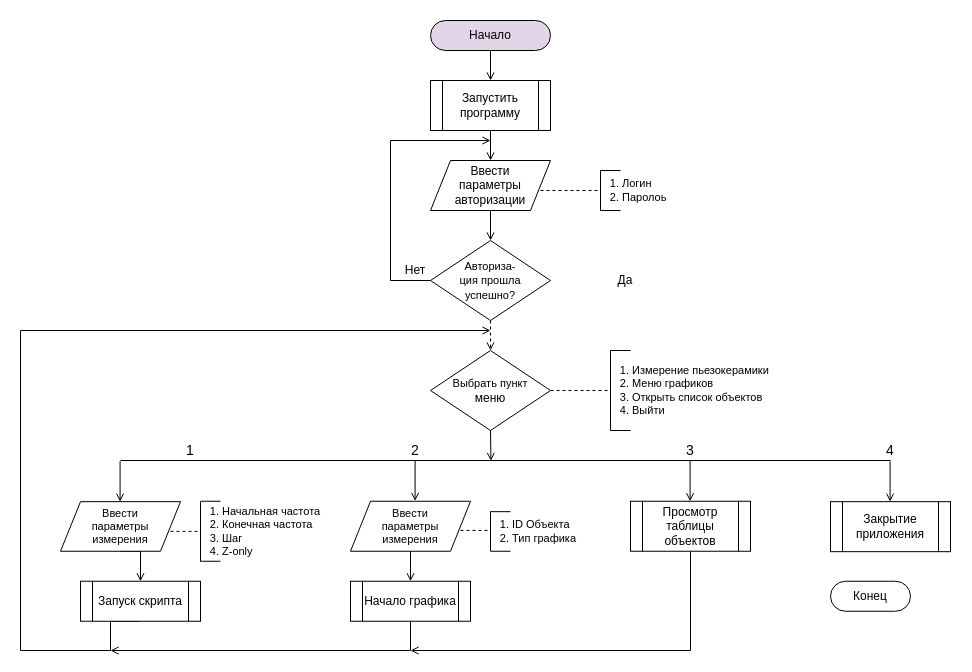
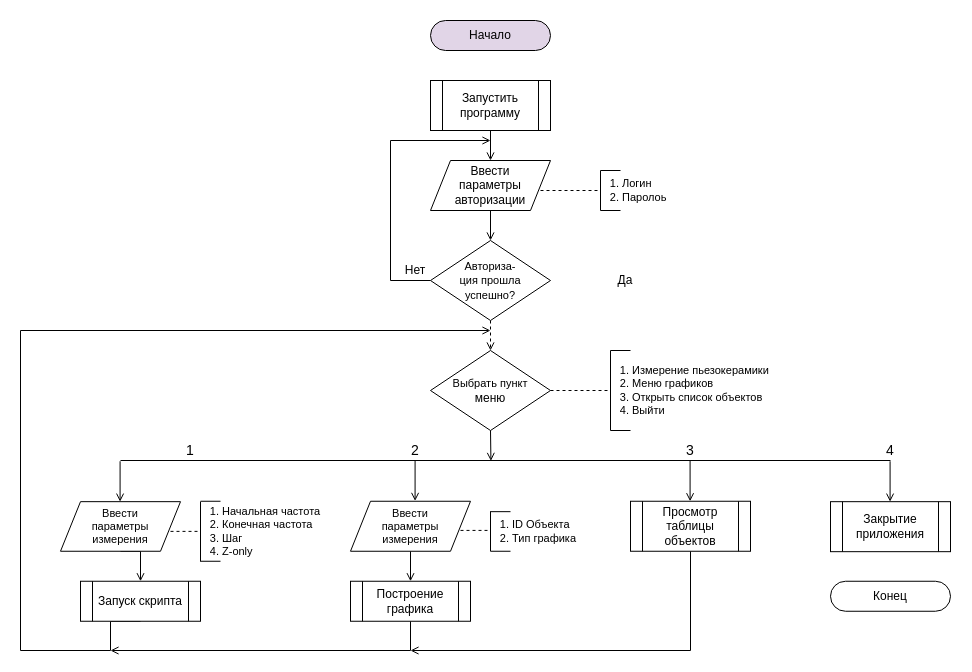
edge "Начало" -> "Запустить программу": removed
node "Конец": size 80x30 -> 120x30
node "Начало графика": label "Начало графика" -> "Построение графика"
